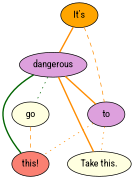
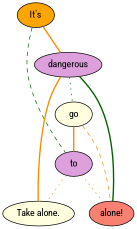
edge "It's" -- "to": color darkorange -> darkgreen
edge "dangerous" -- "to": now "go" -- "to"
node "this!": label "this!" -> "alone!"
node "Take this.": label "Take this." -> "Take alone."
